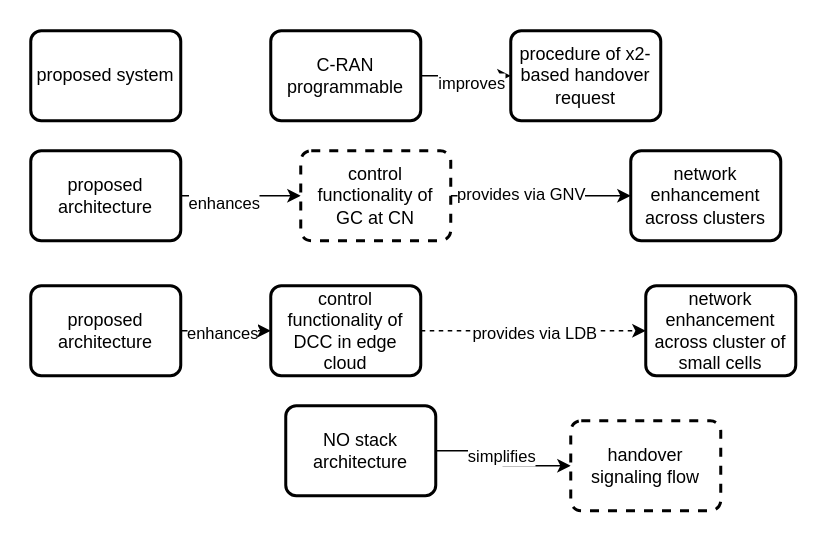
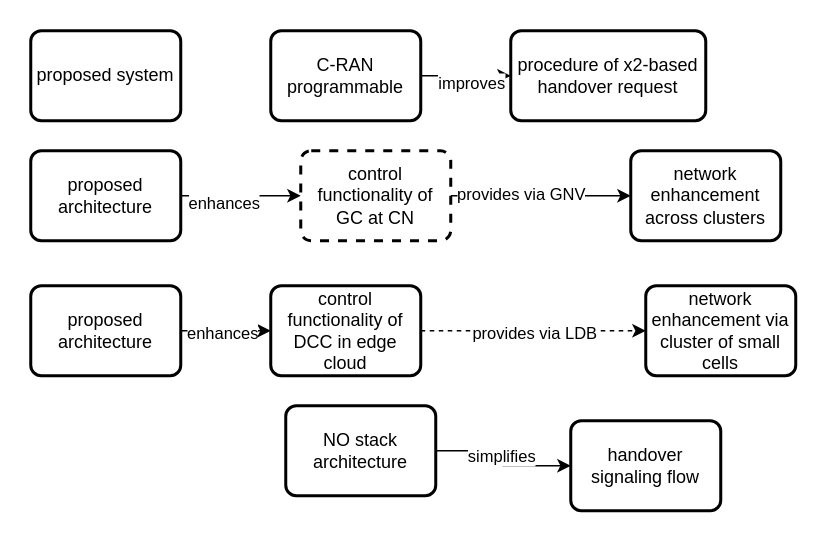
node "procedure of x2-based handover request": size 150x90 -> 195x90
node "network enhancement across cluster of small cells": label "network enhancement across cluster of small cells" -> "network enhancement via cluster of small cells"
node "handover signaling flow": style dashed -> solid
